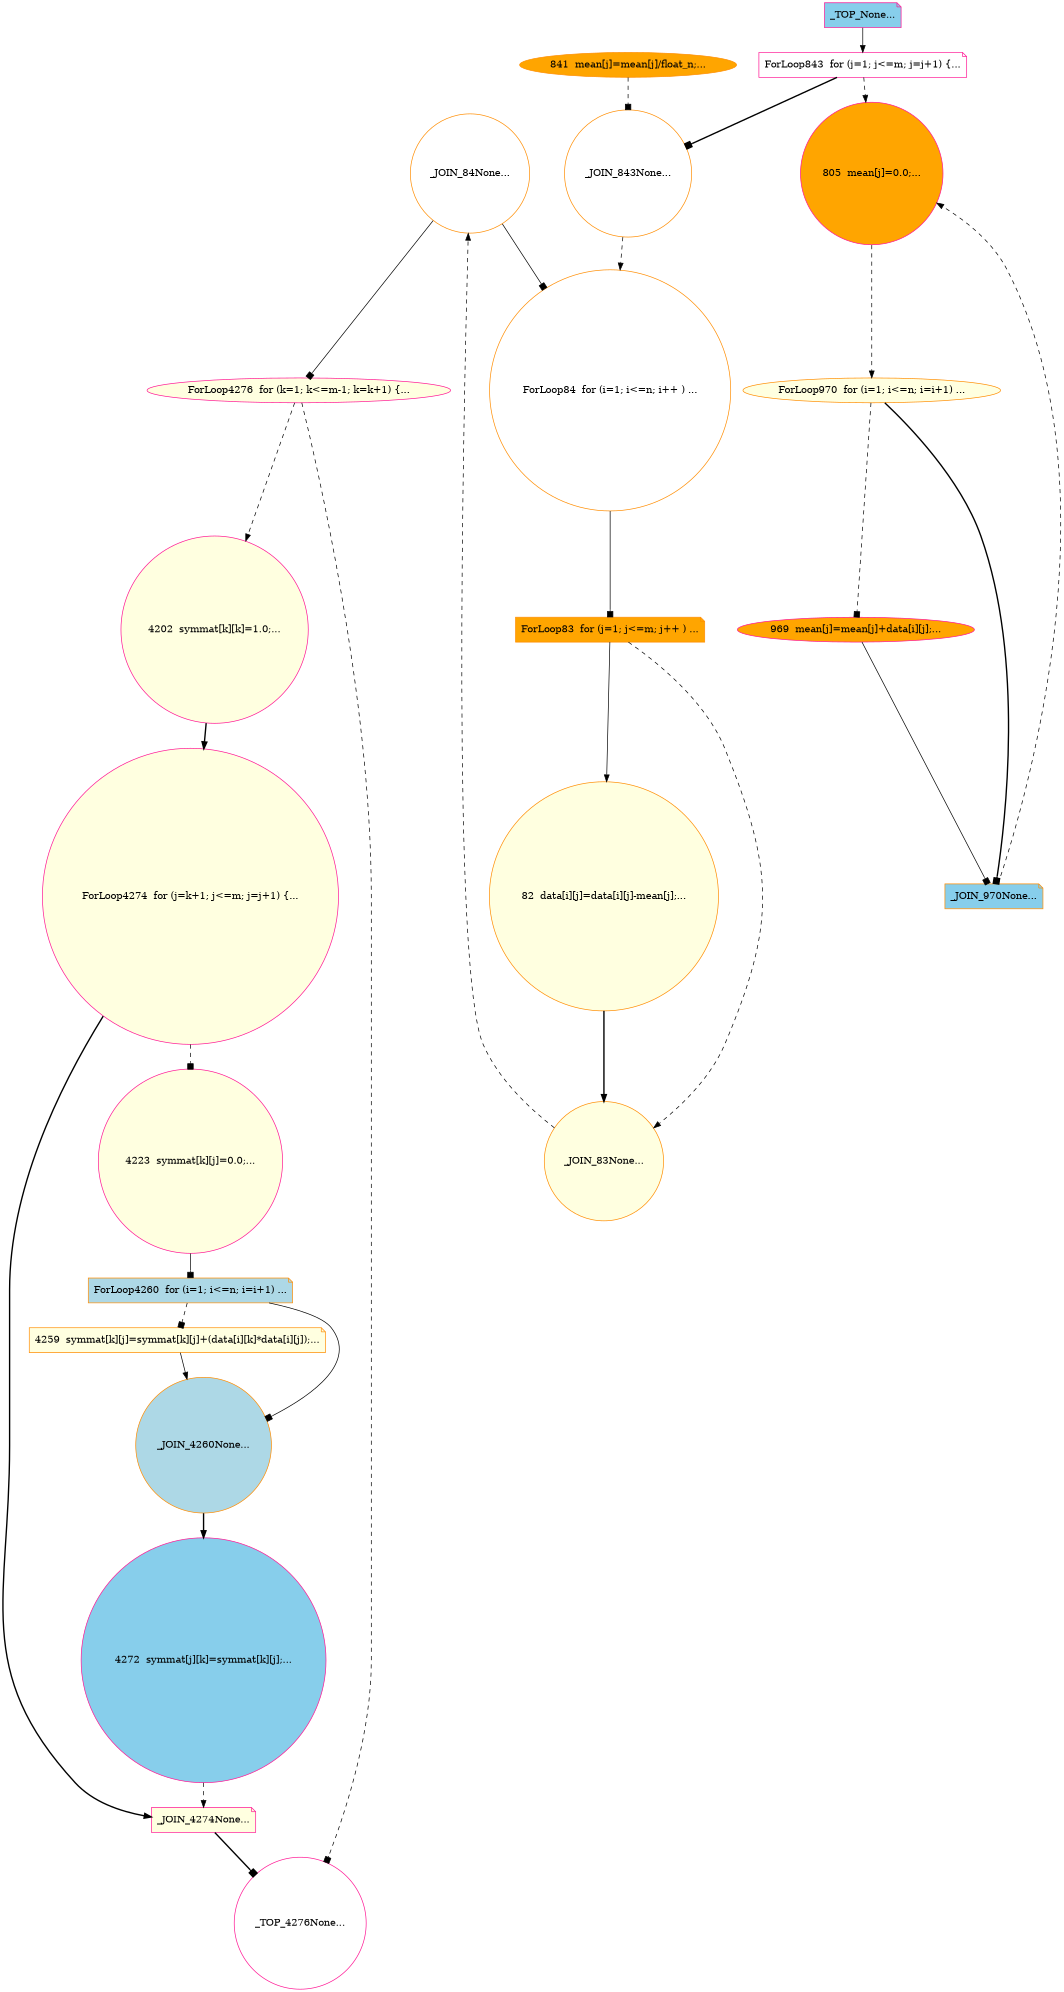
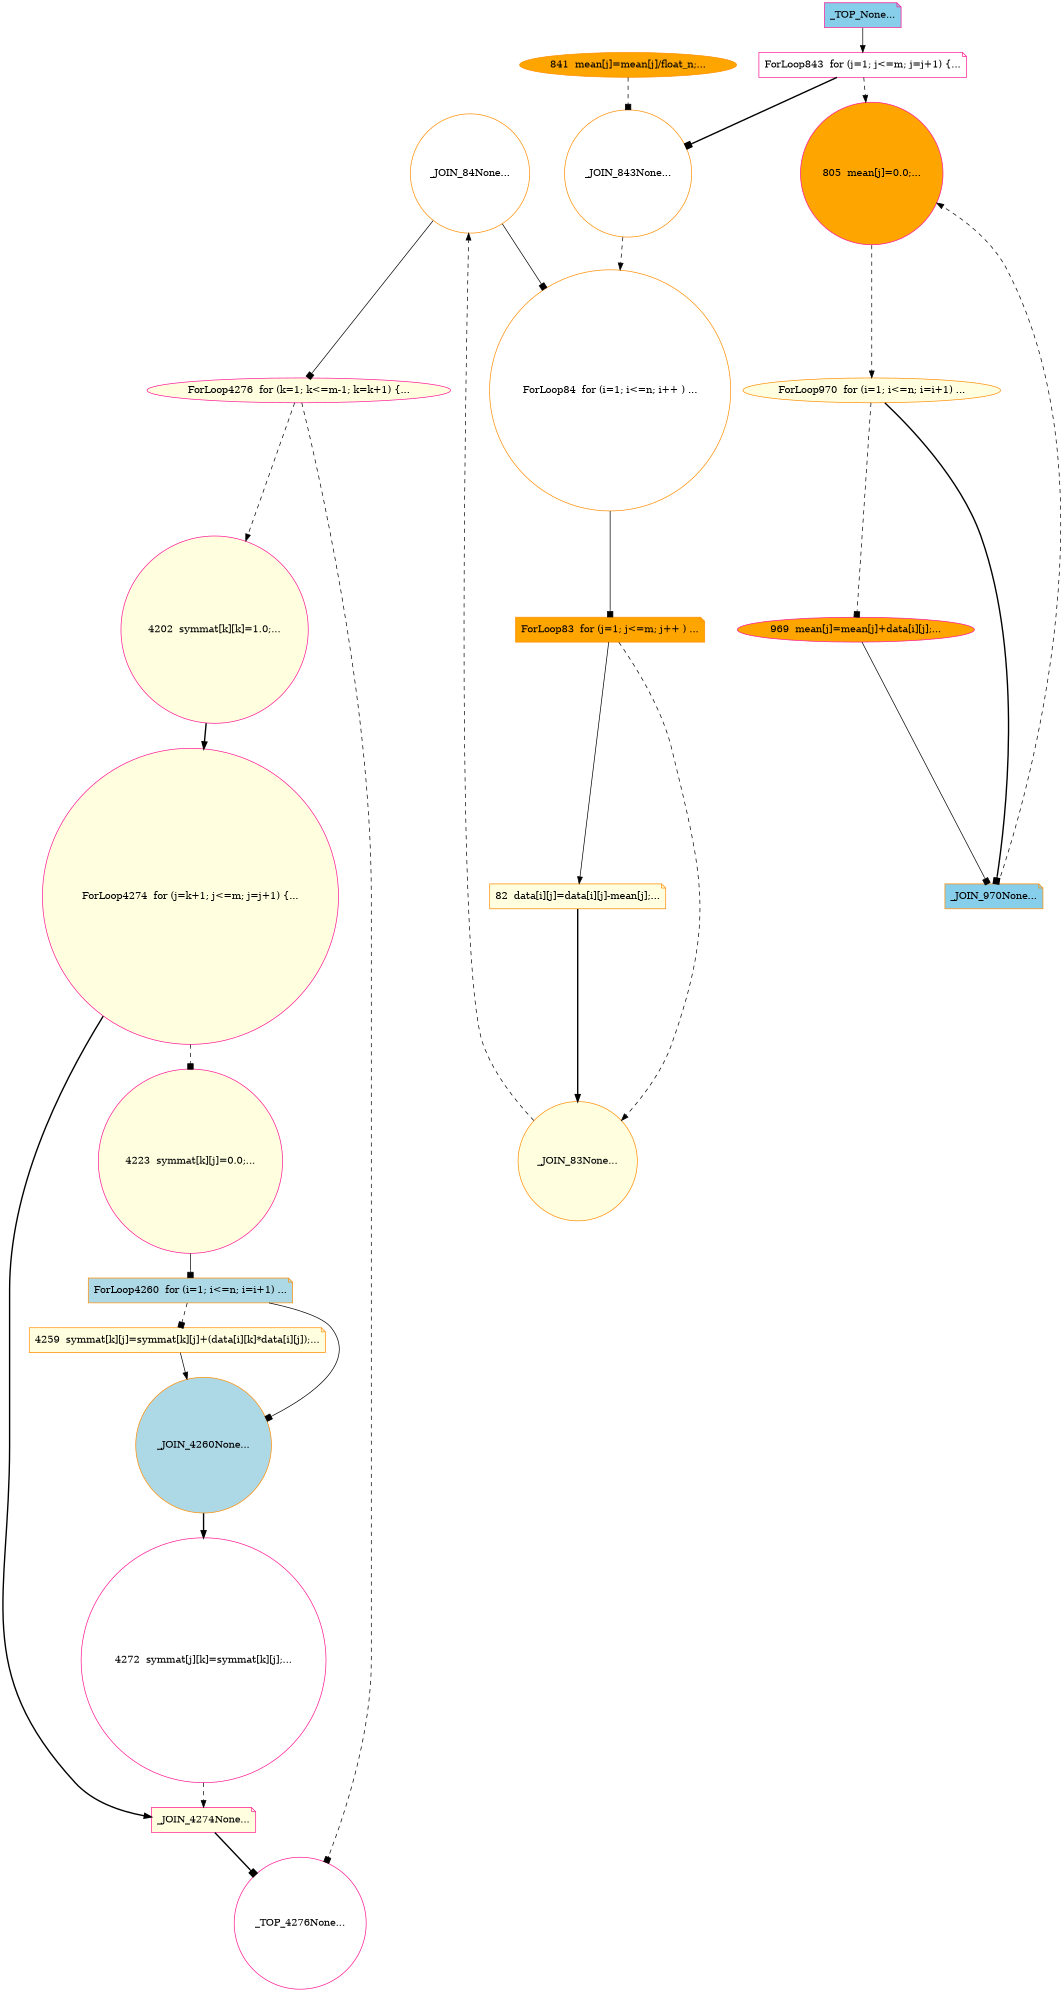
node "82  data[i][j]=data[i][j]-mean[j];...": shape circle -> note
node "4272  symmat[j][k]=symmat[k][j];...": fillcolor skyblue -> white
